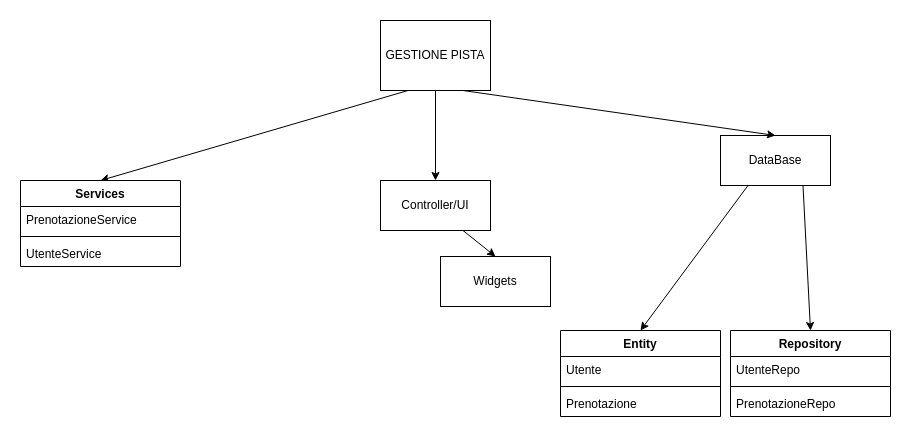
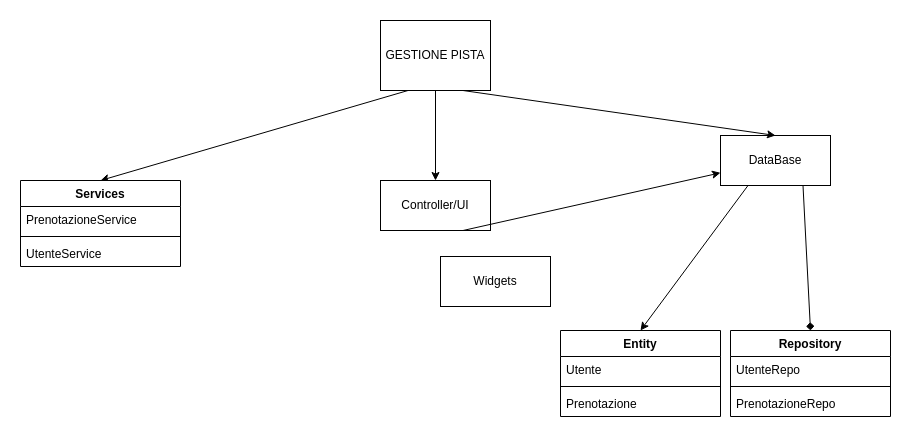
edge "Controller/UI" -> "Widgets": now "Controller/UI" -> "DataBase"
edge "DataBase" -> "Repository": arrowhead classic -> diamond
